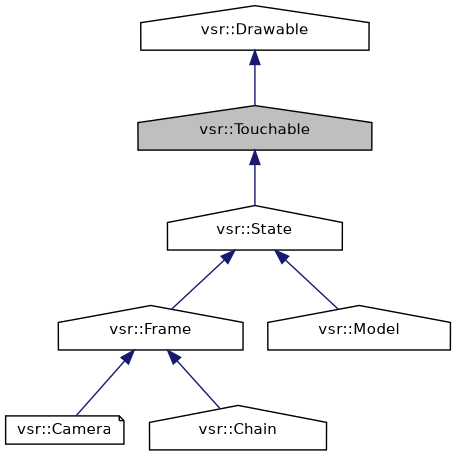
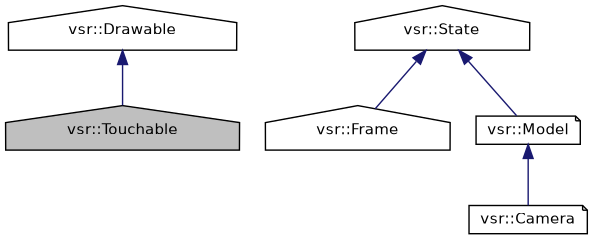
edge "vsr::State" -> "vsr::Touchable": removed
node "vsr::Model": shape house -> note
edge "vsr::Camera" -> "vsr::Frame": now "vsr::Camera" -> "vsr::Model"
node "vsr::Chain": removed
